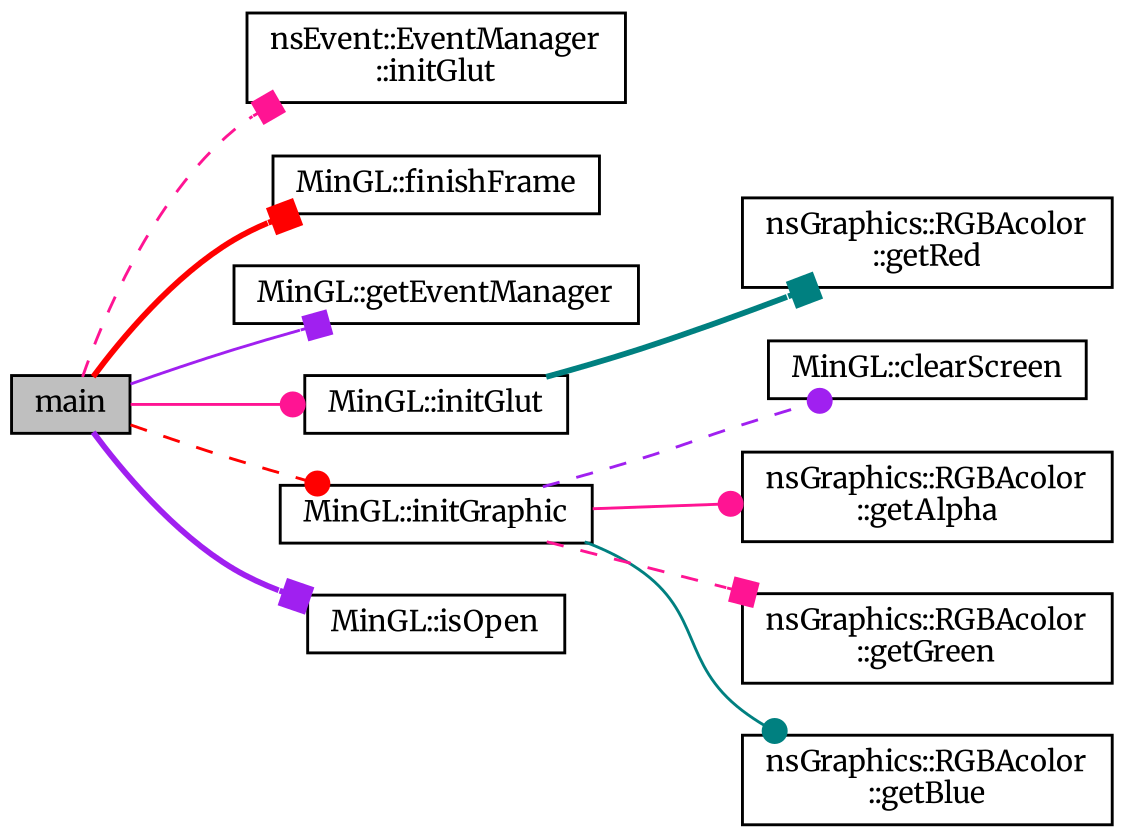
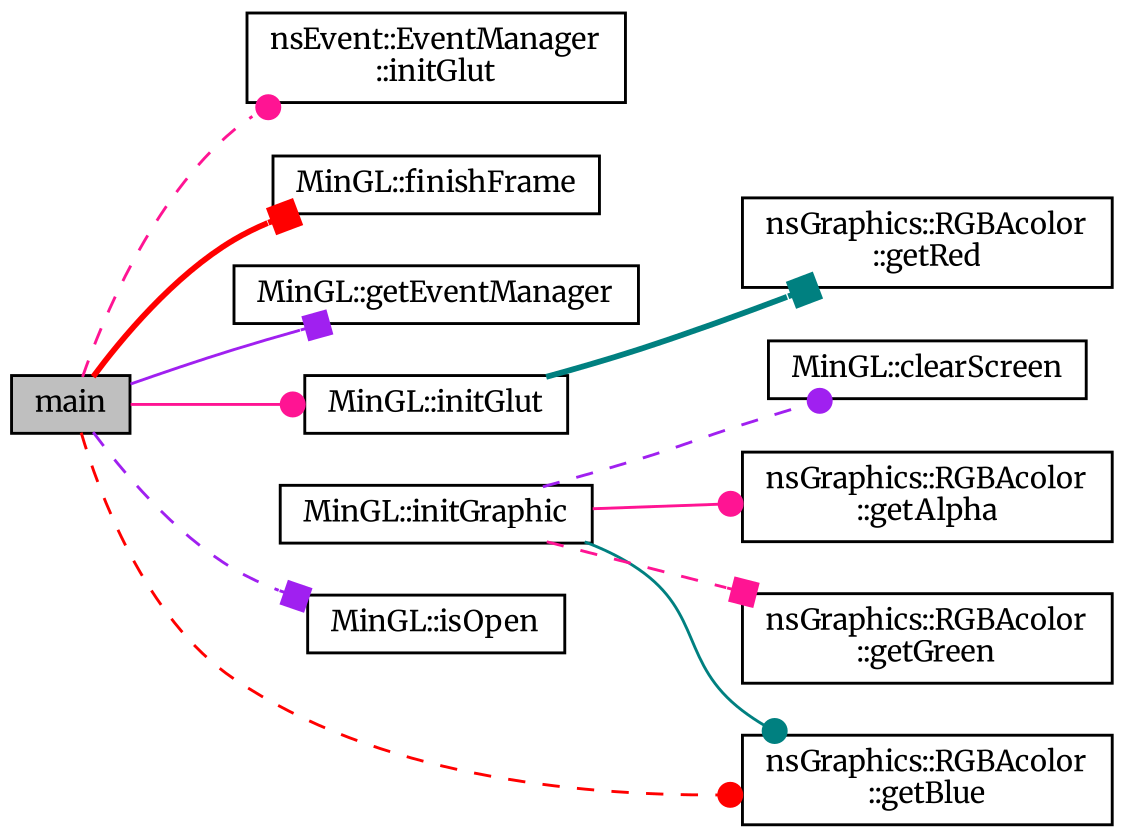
edge "main" -> "nsEvent::EventManager ::initGlut": arrowhead box -> dot
edge "main" -> "MinGL::initGraphic": now "main" -> "nsGraphics::RGBAcolor ::getBlue"
edge "main" -> "MinGL::isOpen": style bold -> dashed
